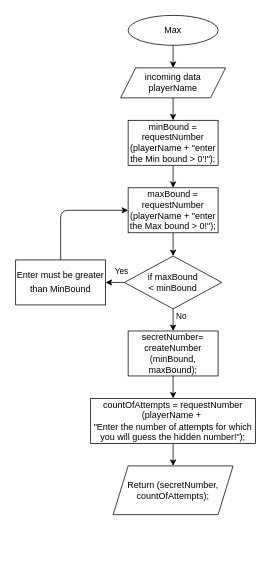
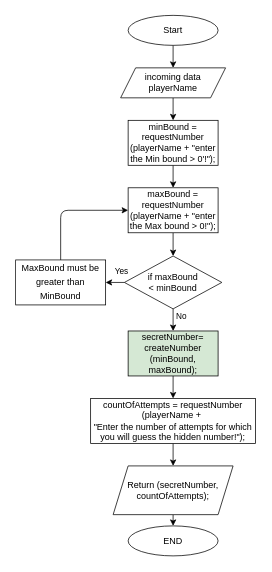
node "Max": label "Max" -> "Start"
node "Enter must be greater than MinBound": label "Enter must be greater than MinBound" -> "MaxBound must be greater than MinBound"
node "secretNumber= createNumber (minBound, maxBound);": fillcolor #ffffff -> #d5e8d4
edge "Return (secretNumber, countOfAttempts);" -> "END": added
node "END": added
